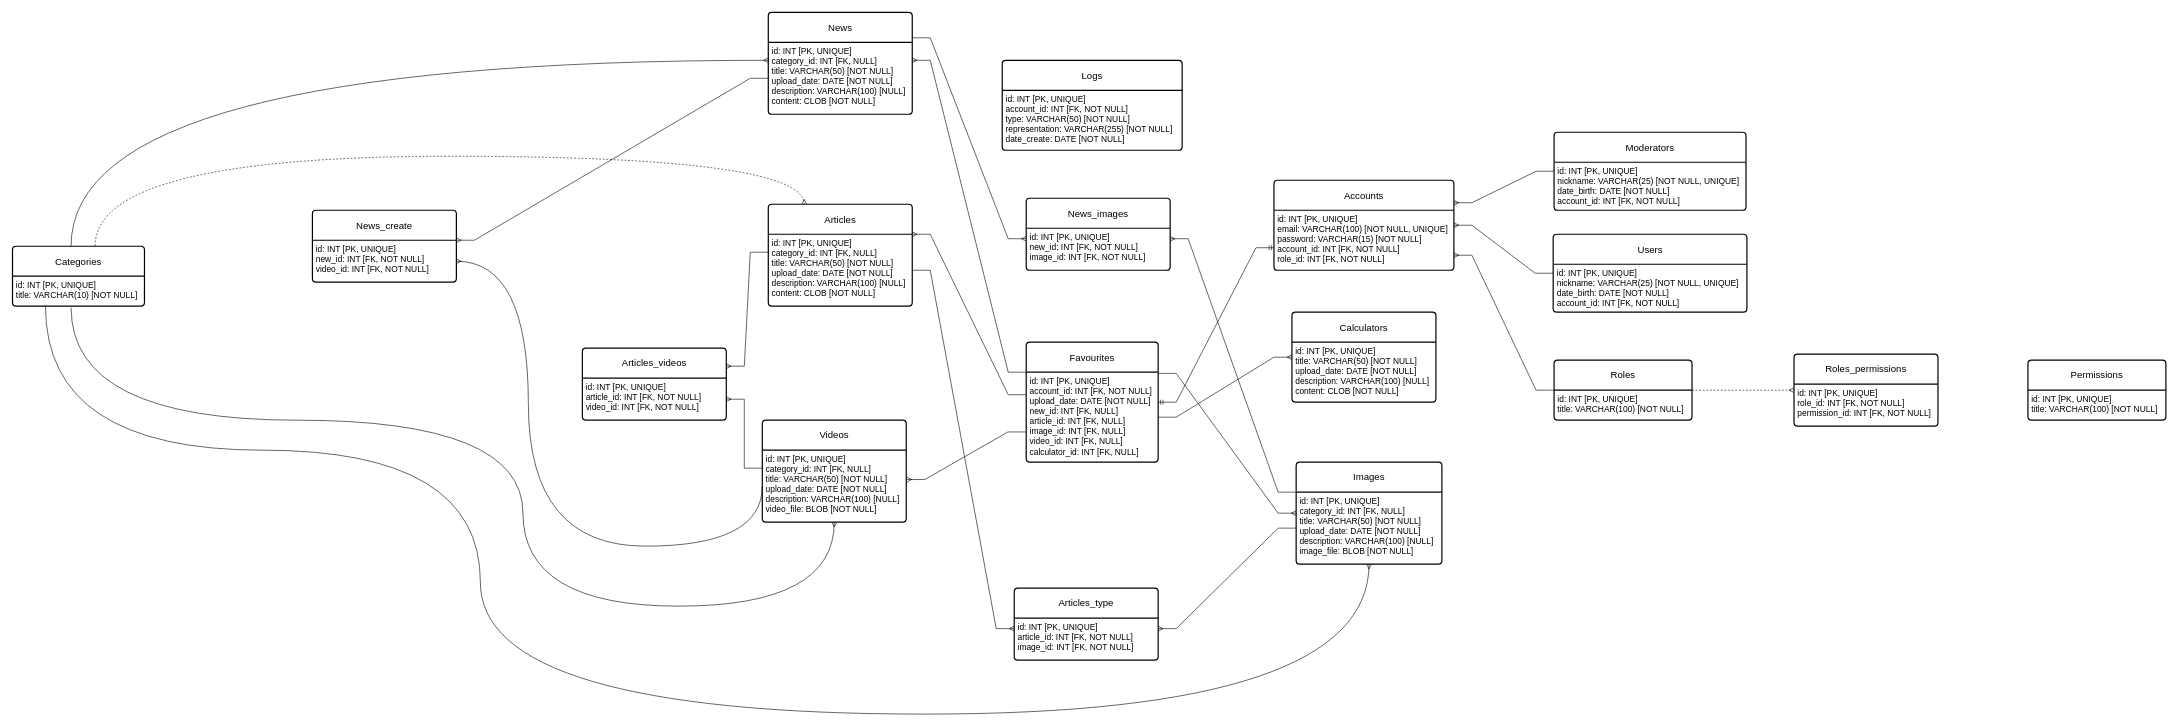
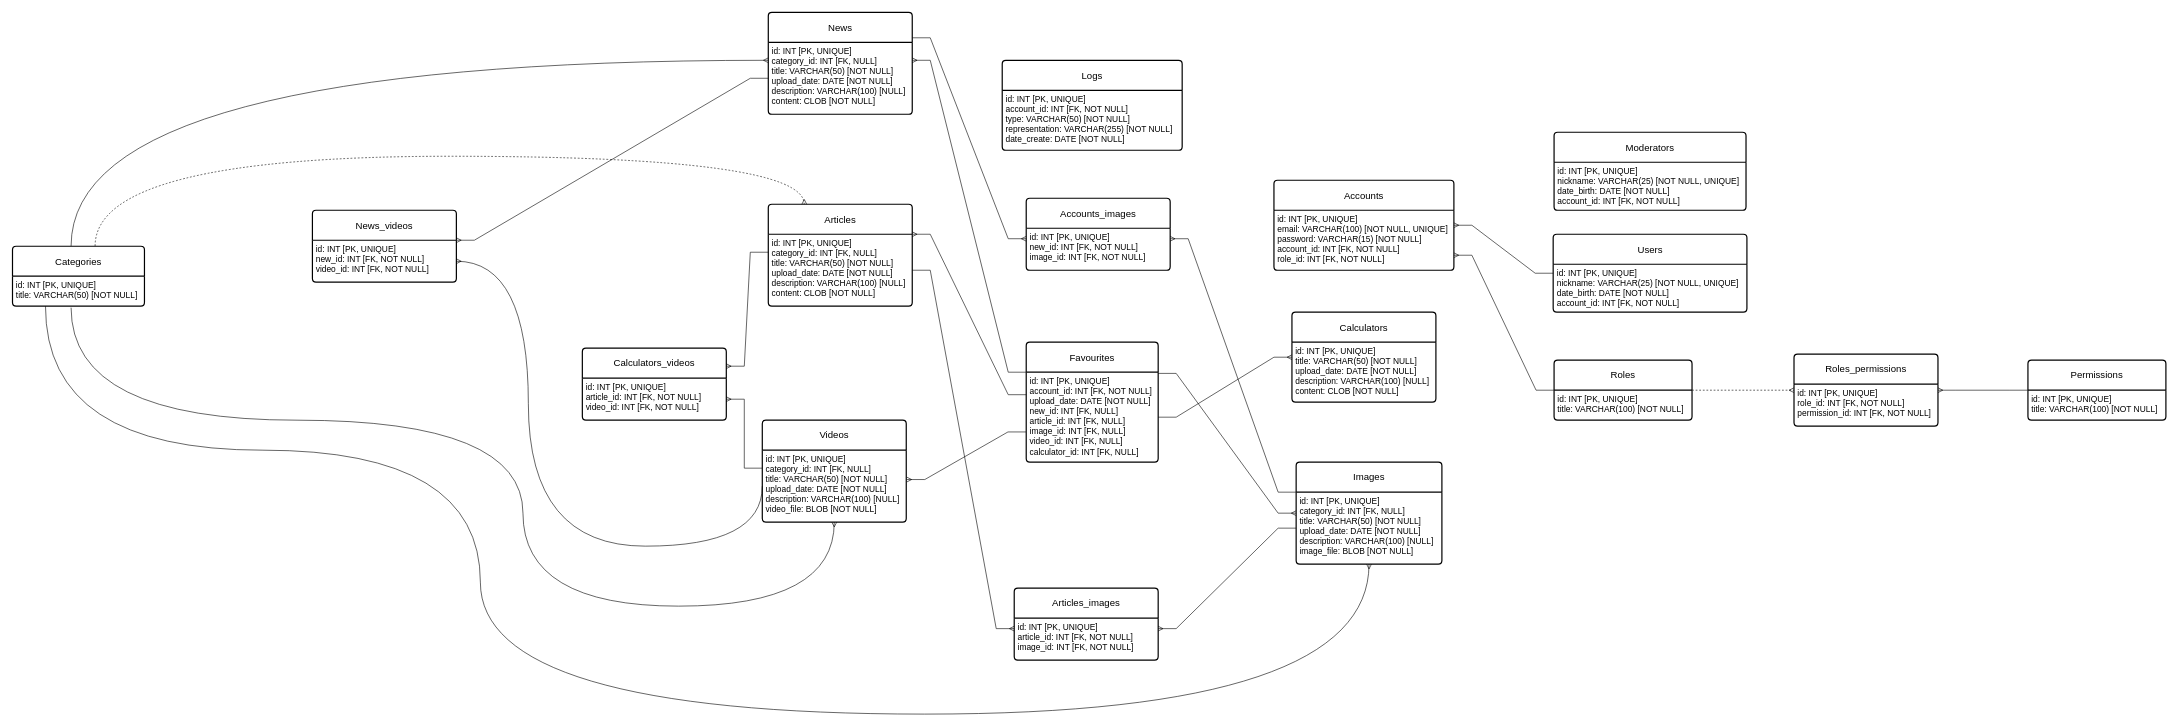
edge "Moderators" -> "Accounts": removed
node "News_images": label "News_images" -> "Accounts_images"
node "News_create": label "News_create" -> "News_videos"
node "id: INT [PK, UNIQUE] title: VARCHAR(10) [NOT NULL]": label "id: INT [PK, UNIQUE] title: VARCHAR(10) [NOT NULL]" -> "id: INT [PK, UNIQUE] title: VARCHAR(50) [NOT NULL]"
edge "Accounts" -- "Favourites": removed
node "Articles_videos": label "Articles_videos" -> "Calculators_videos"
edge "Permissions" -> "Roles_permissions": added
node "Articles_type": label "Articles_type" -> "Articles_images"
